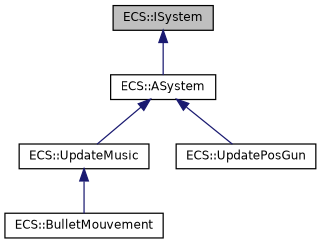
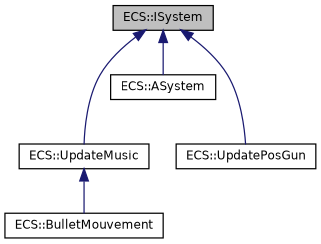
edge "ECS::UpdateMusic" -> "ECS::ASystem": now "ECS::UpdateMusic" -> "ECS::ISystem"
edge "ECS::UpdatePosGun" -> "ECS::ASystem": now "ECS::UpdatePosGun" -> "ECS::ISystem"
